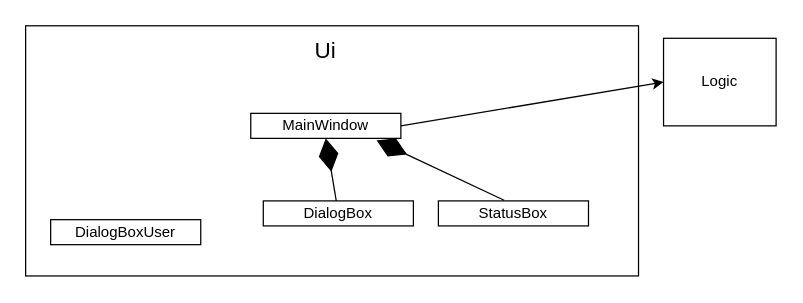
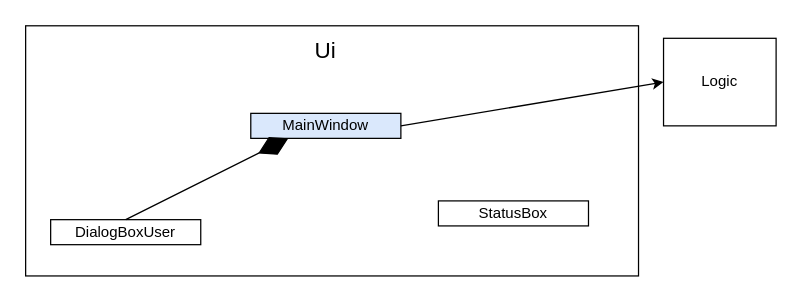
node "MainWindow": fillcolor #ffffff -> #dae8fc
edge "StatusBox" -> "MainWindow": removed
edge "DialogBox" -> "MainWindow": removed
edge "DialogBoxUser" -> "MainWindow": added
node "DialogBox": removed
